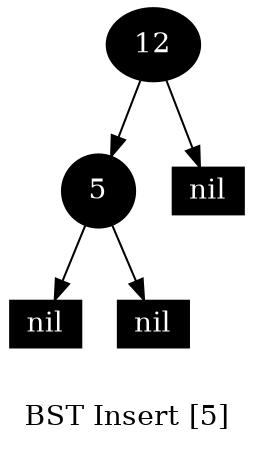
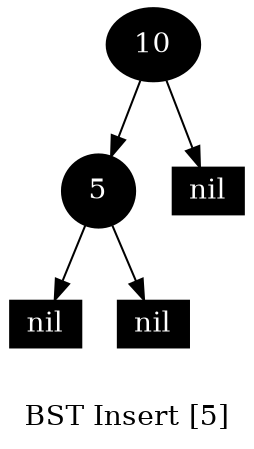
node "12": label "12" -> "10"
